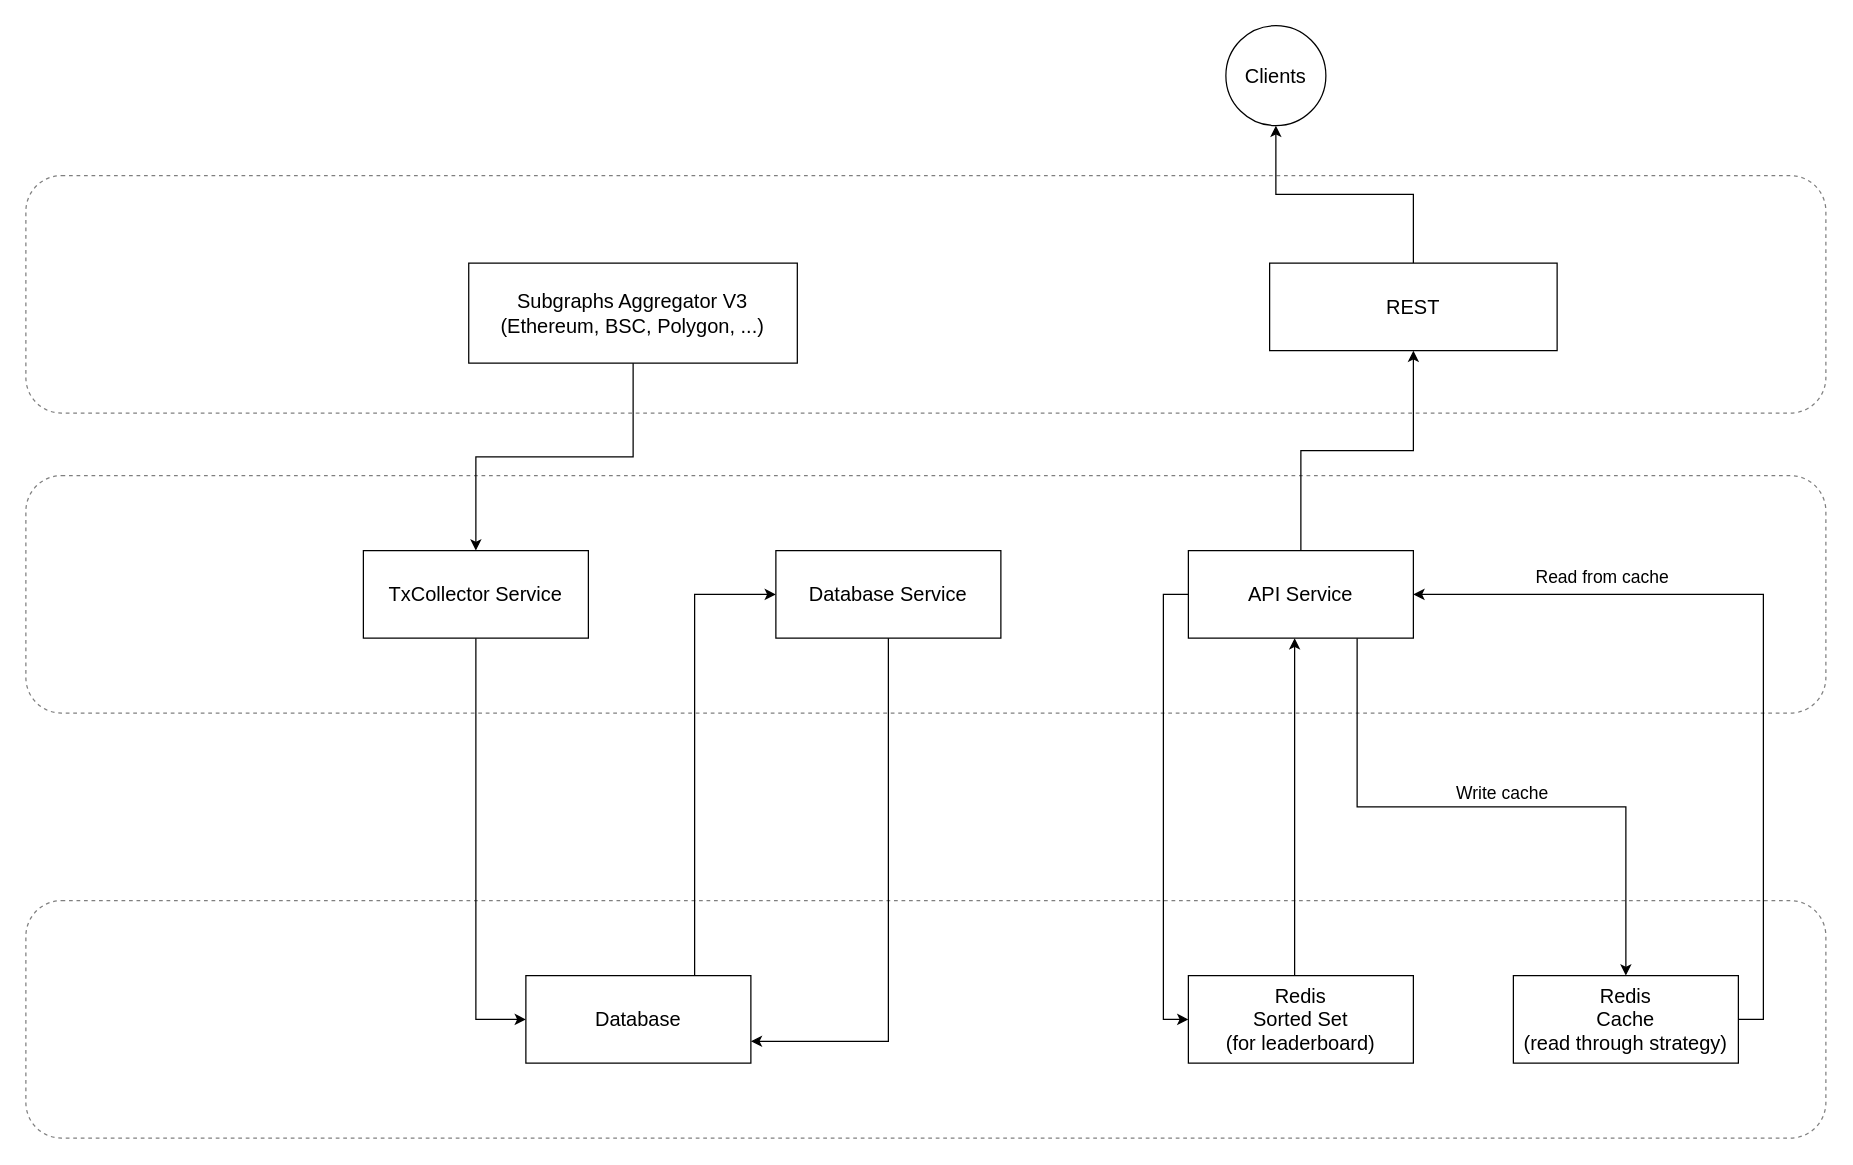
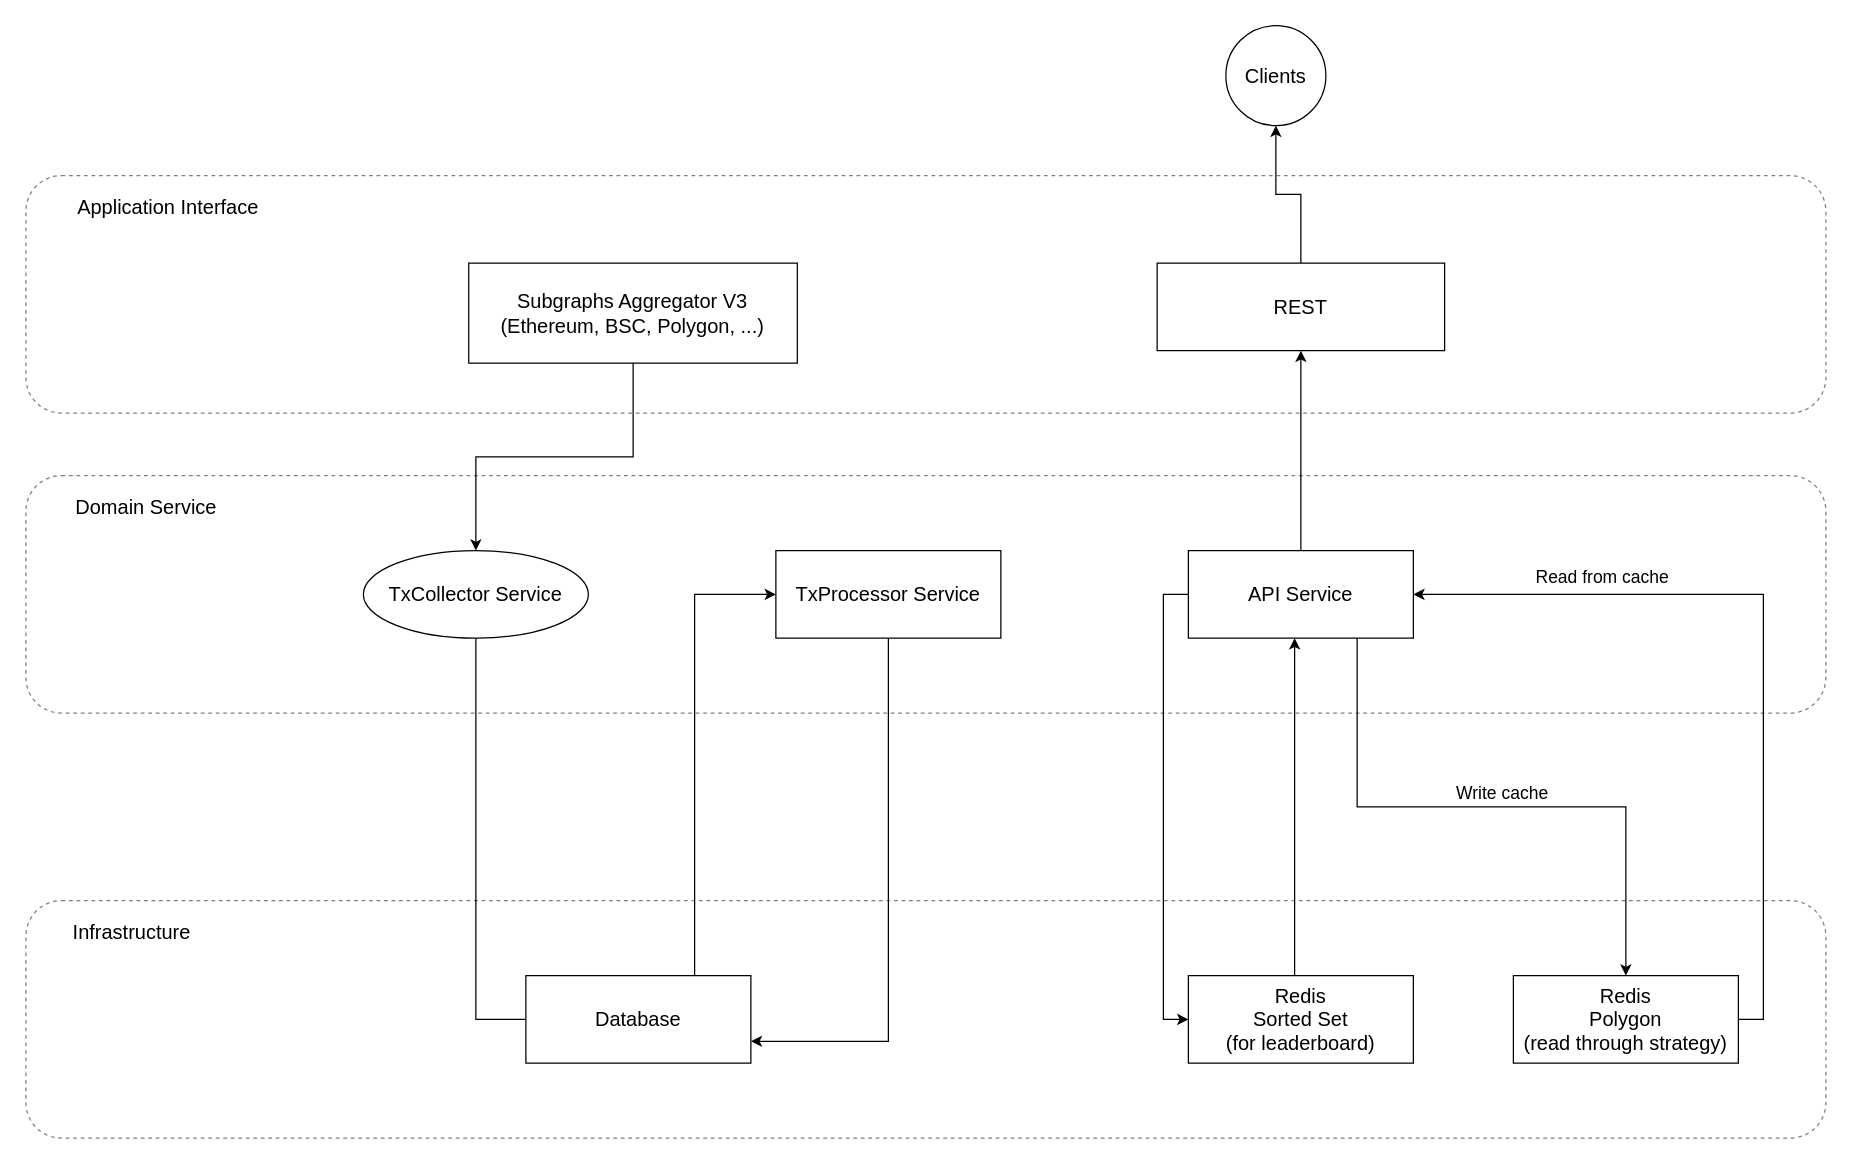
node "Application Interface": added
node "REST": moved (1413, 307) -> (1301, 307)
node "Domain Service": added
node "TxCollector Service": shape rectangle -> ellipse
node "Database Service": label "Database Service" -> "TxProcessor Service"
node "Infrastructure": added
edge "TxCollector Service" -> "Database": arrowhead classic -> none
node "Redis Cache (read through strategy)": label "Redis Cache (read through strategy)" -> "Redis Polygon (read through strategy)"
